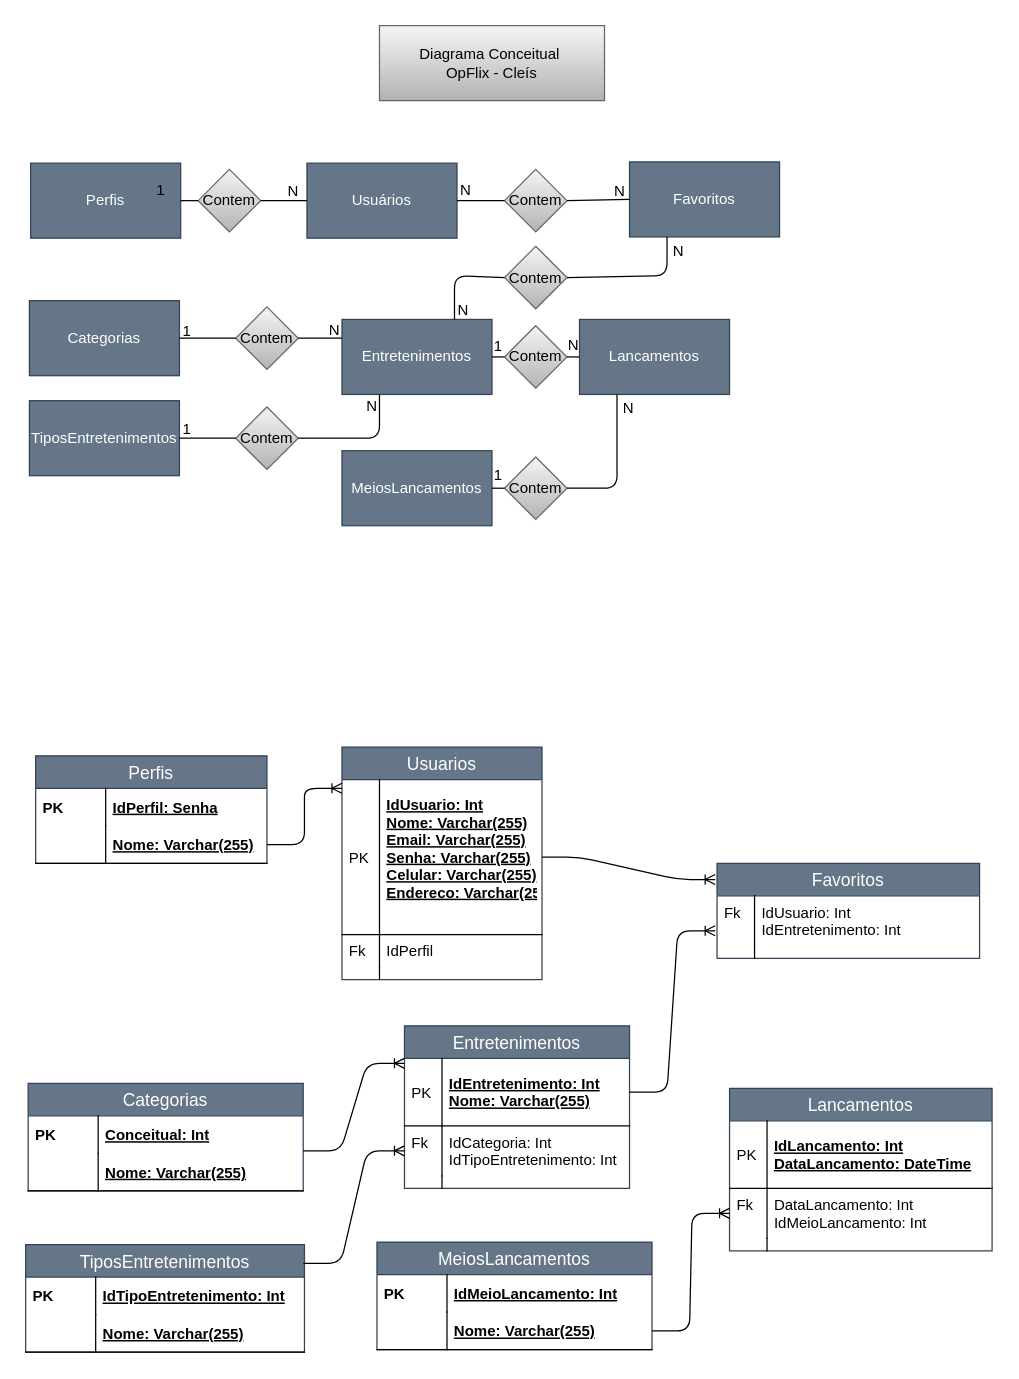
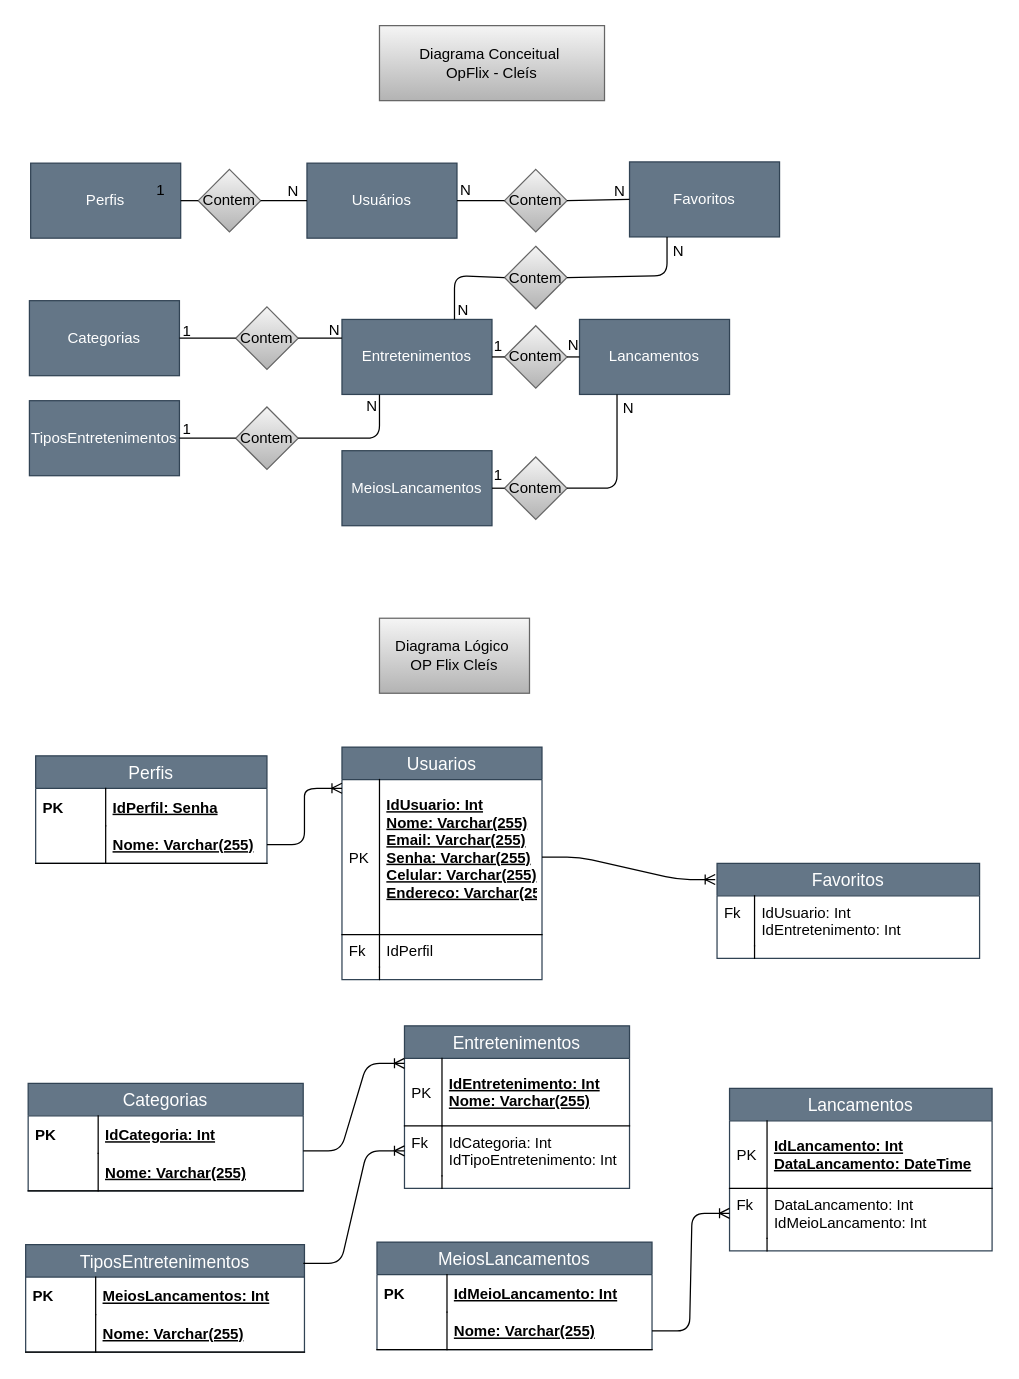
node "Diagrama Lógico OP Flix Cleís": added
edge "IdEntretenimento: Int Nome: Varchar(255)" -> "IdUsuario: Int IdEntretenimento: Int": removed
node "Conceitual: Int": label "Conceitual: Int" -> "IdCategoria: Int"
node "IdTipoEntretenimento: Int": label "IdTipoEntretenimento: Int" -> "MeiosLancamentos: Int"
